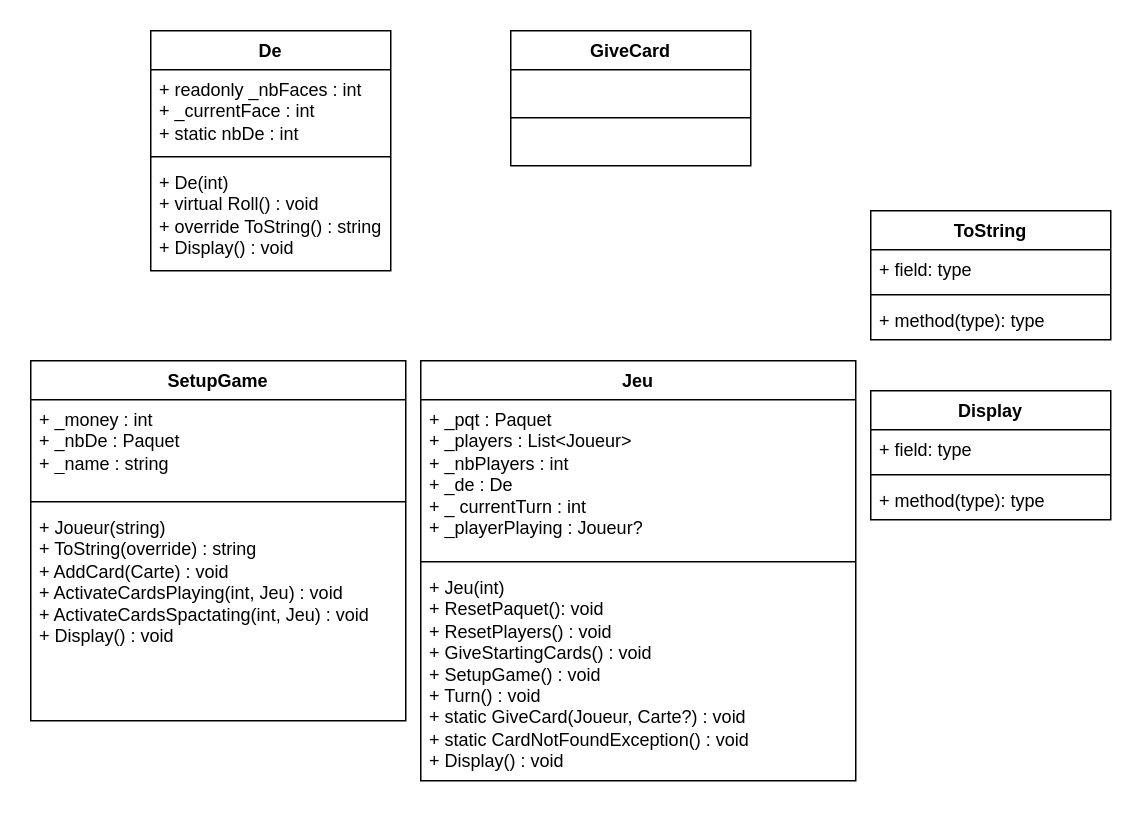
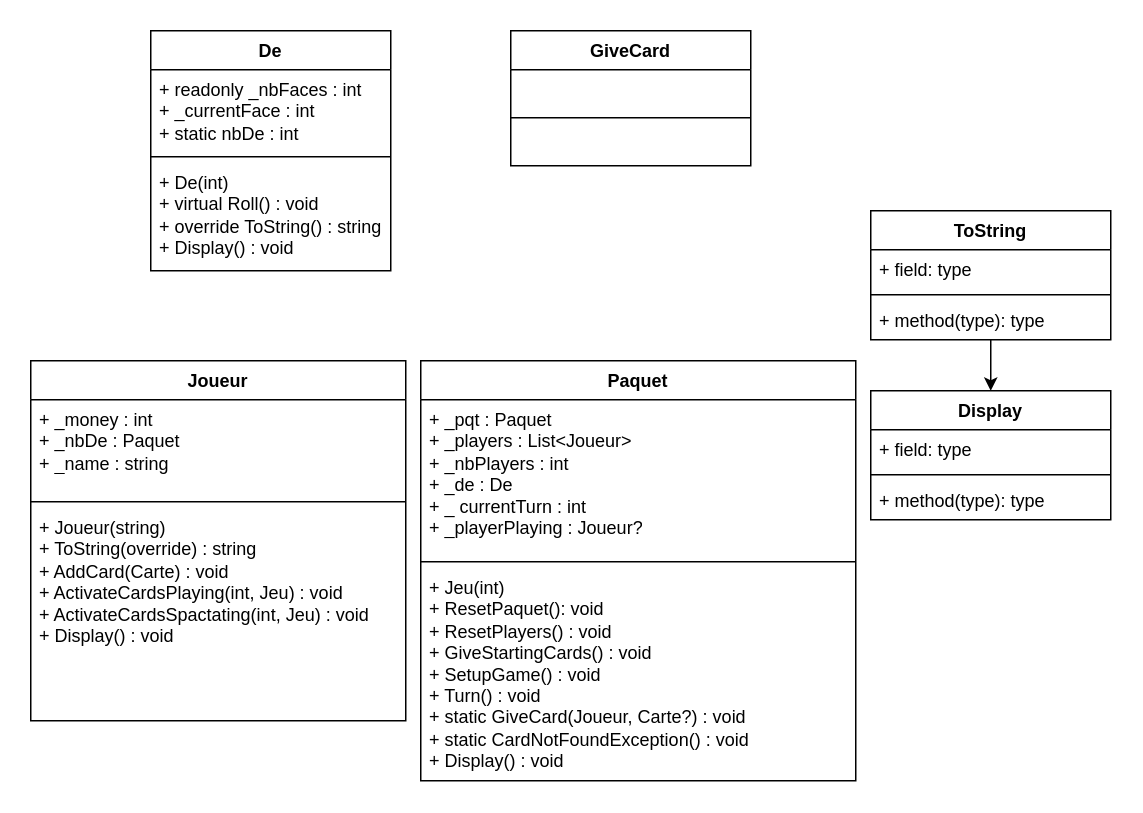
edge "ToString" -> "Display": added
node "SetupGame": label "SetupGame" -> "Joueur"
node "Jeu": label "Jeu" -> "Paquet"
